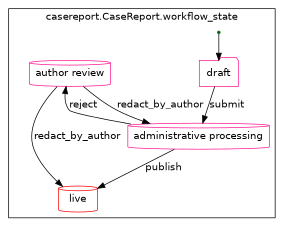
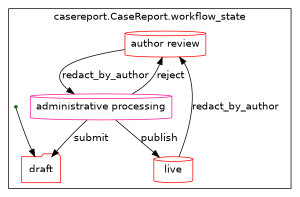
node "author review": color deeppink -> red
node "draft": color deeppink -> red
edge "draft" -> "administrative processing": reversed
edge "author review" -> "live": reversed
